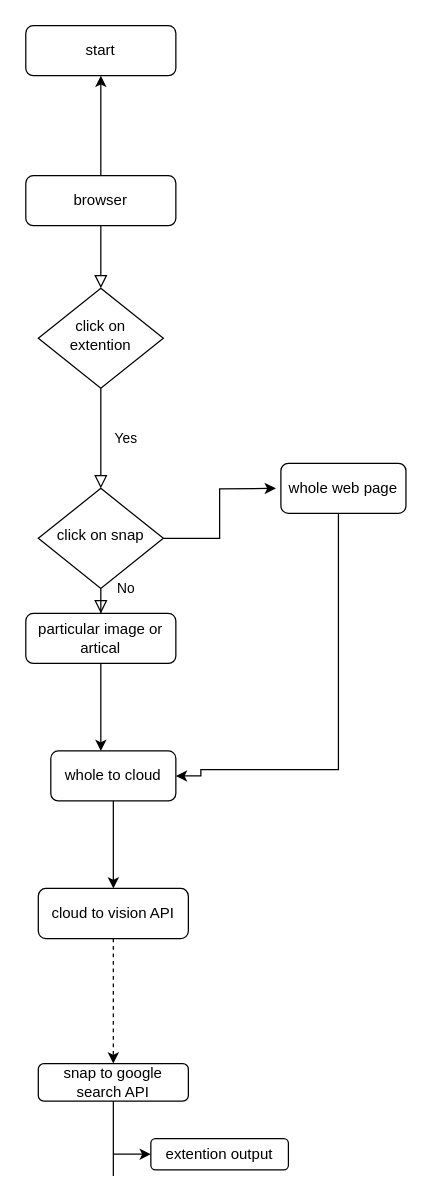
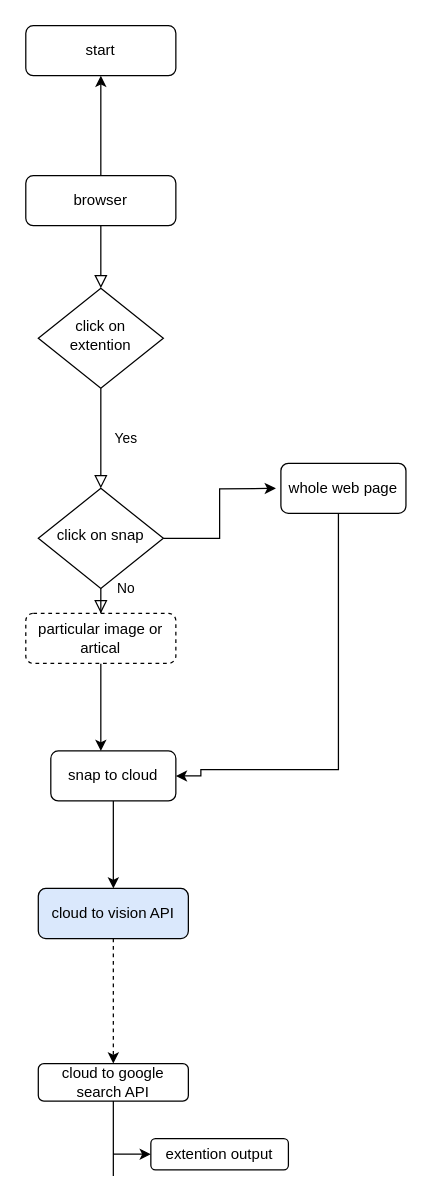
node "particular image or artical": style solid -> dashed
node "whole to cloud": label "whole to cloud" -> "snap to cloud"
node "cloud to vision API": fillcolor #ffffff -> #dae8fc
node "snap to google search API": label "snap to google search API" -> "cloud to google search API"
